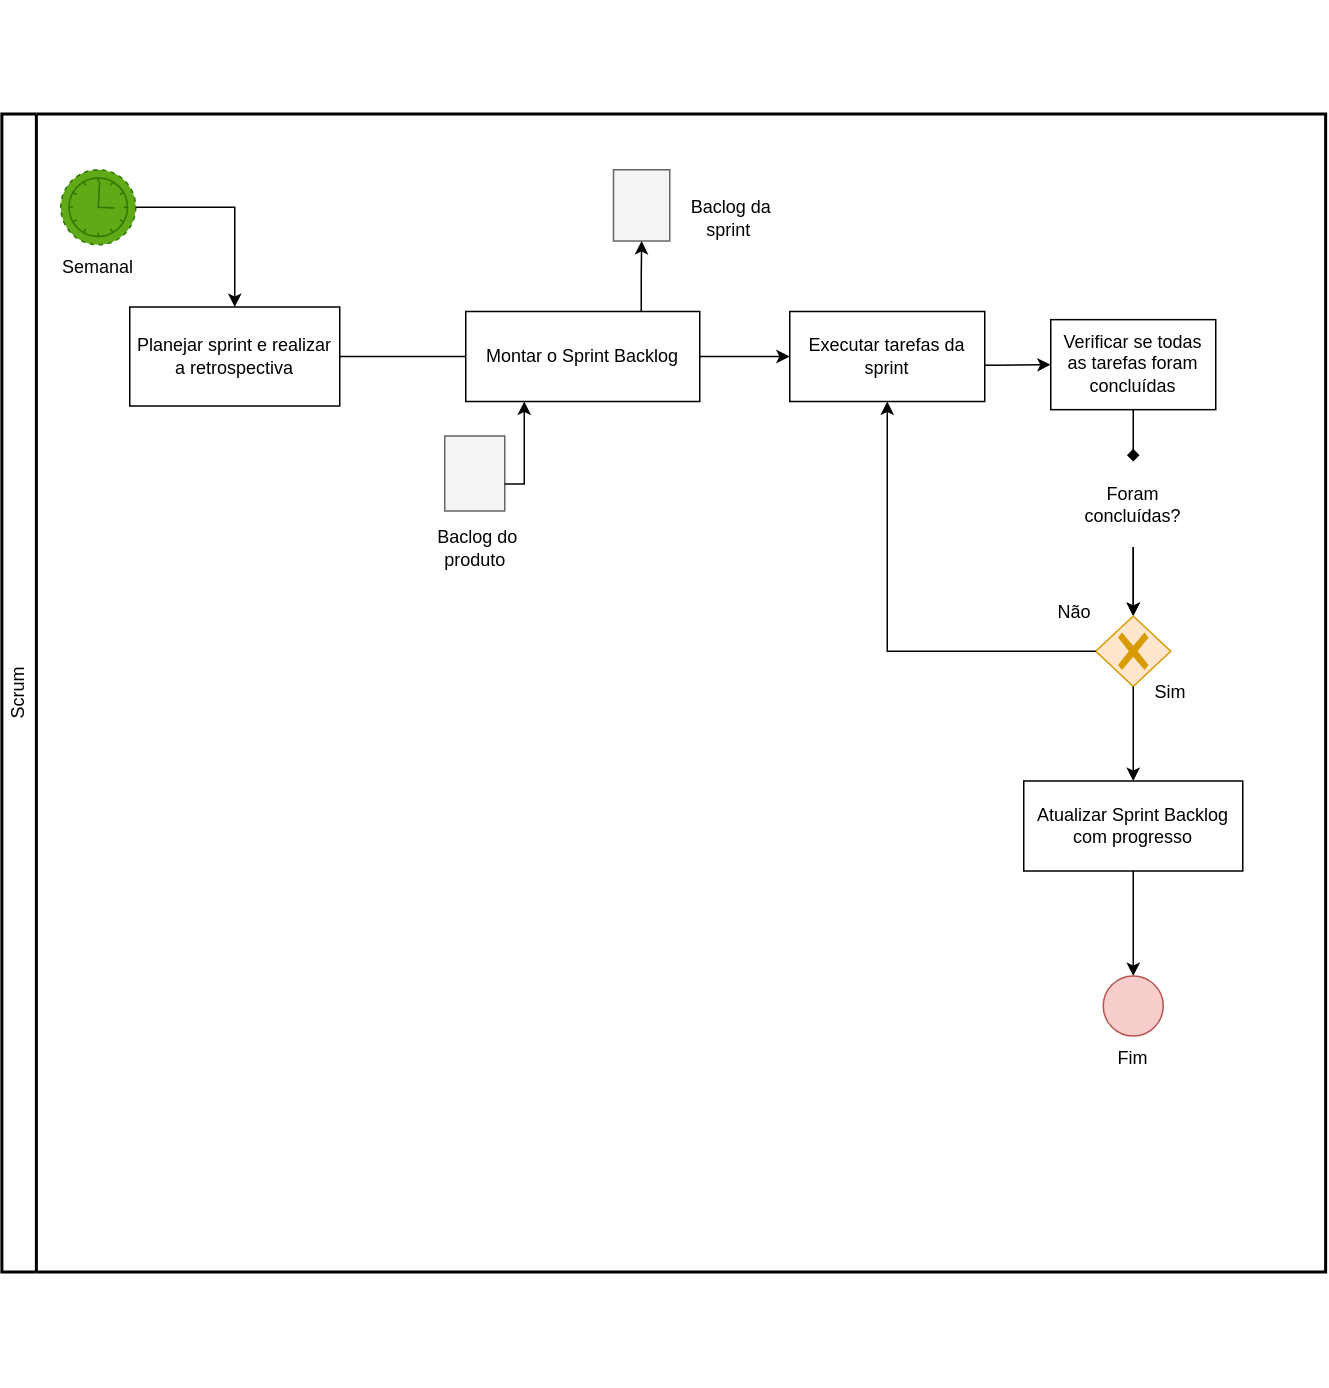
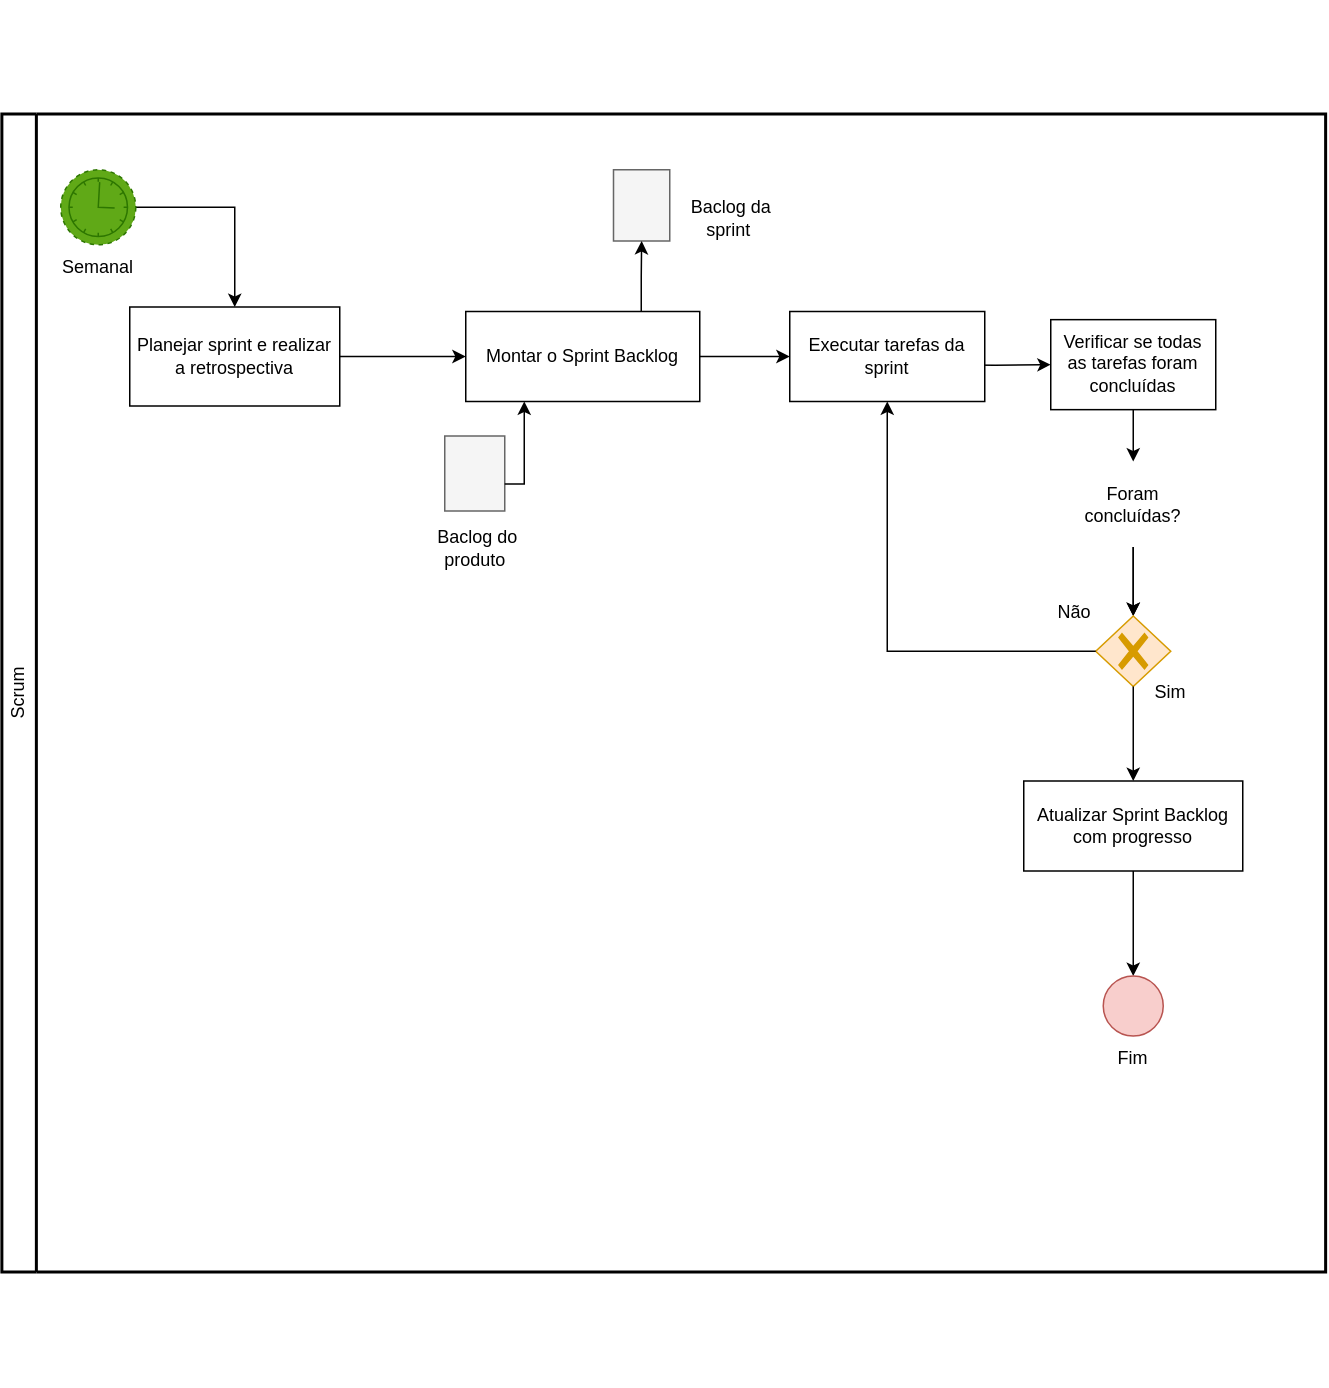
edge "Planejar sprint e realizar a retrospectiva" -- "Montar o Sprint Backlog": arrowhead none -> classic
edge "Verificar se todas as tarefas foram concluídas" -> "Foram concluídas?": arrowhead diamond -> classic
